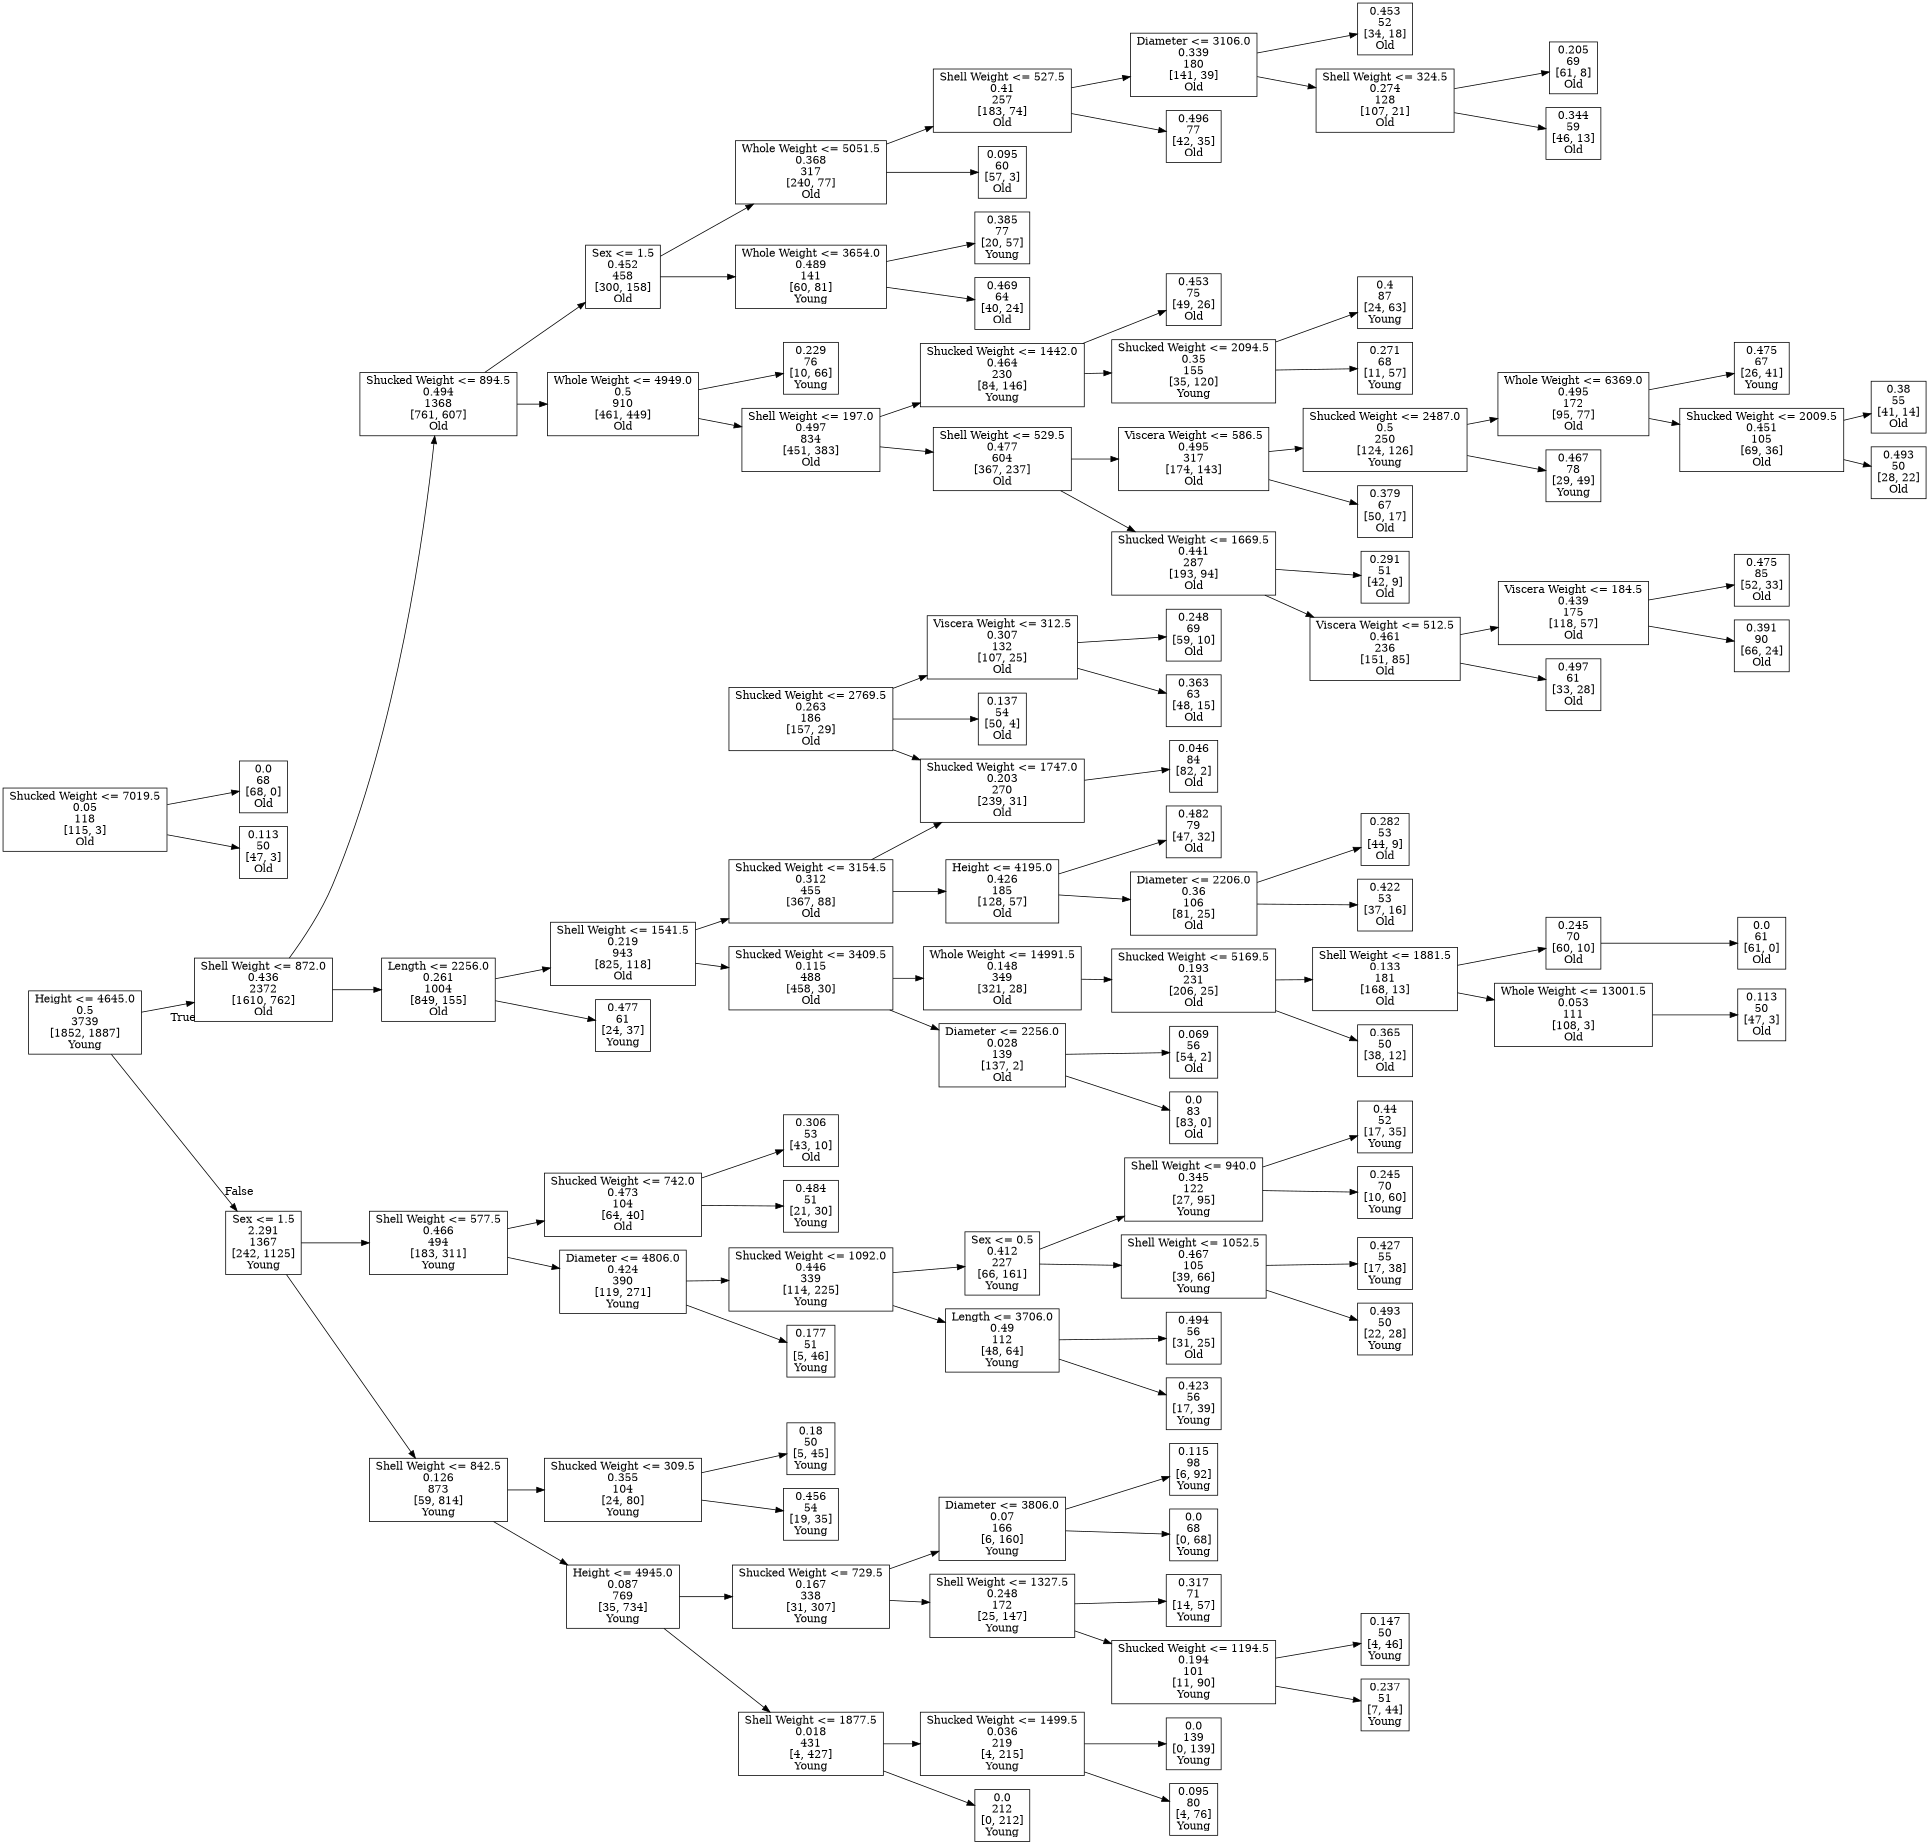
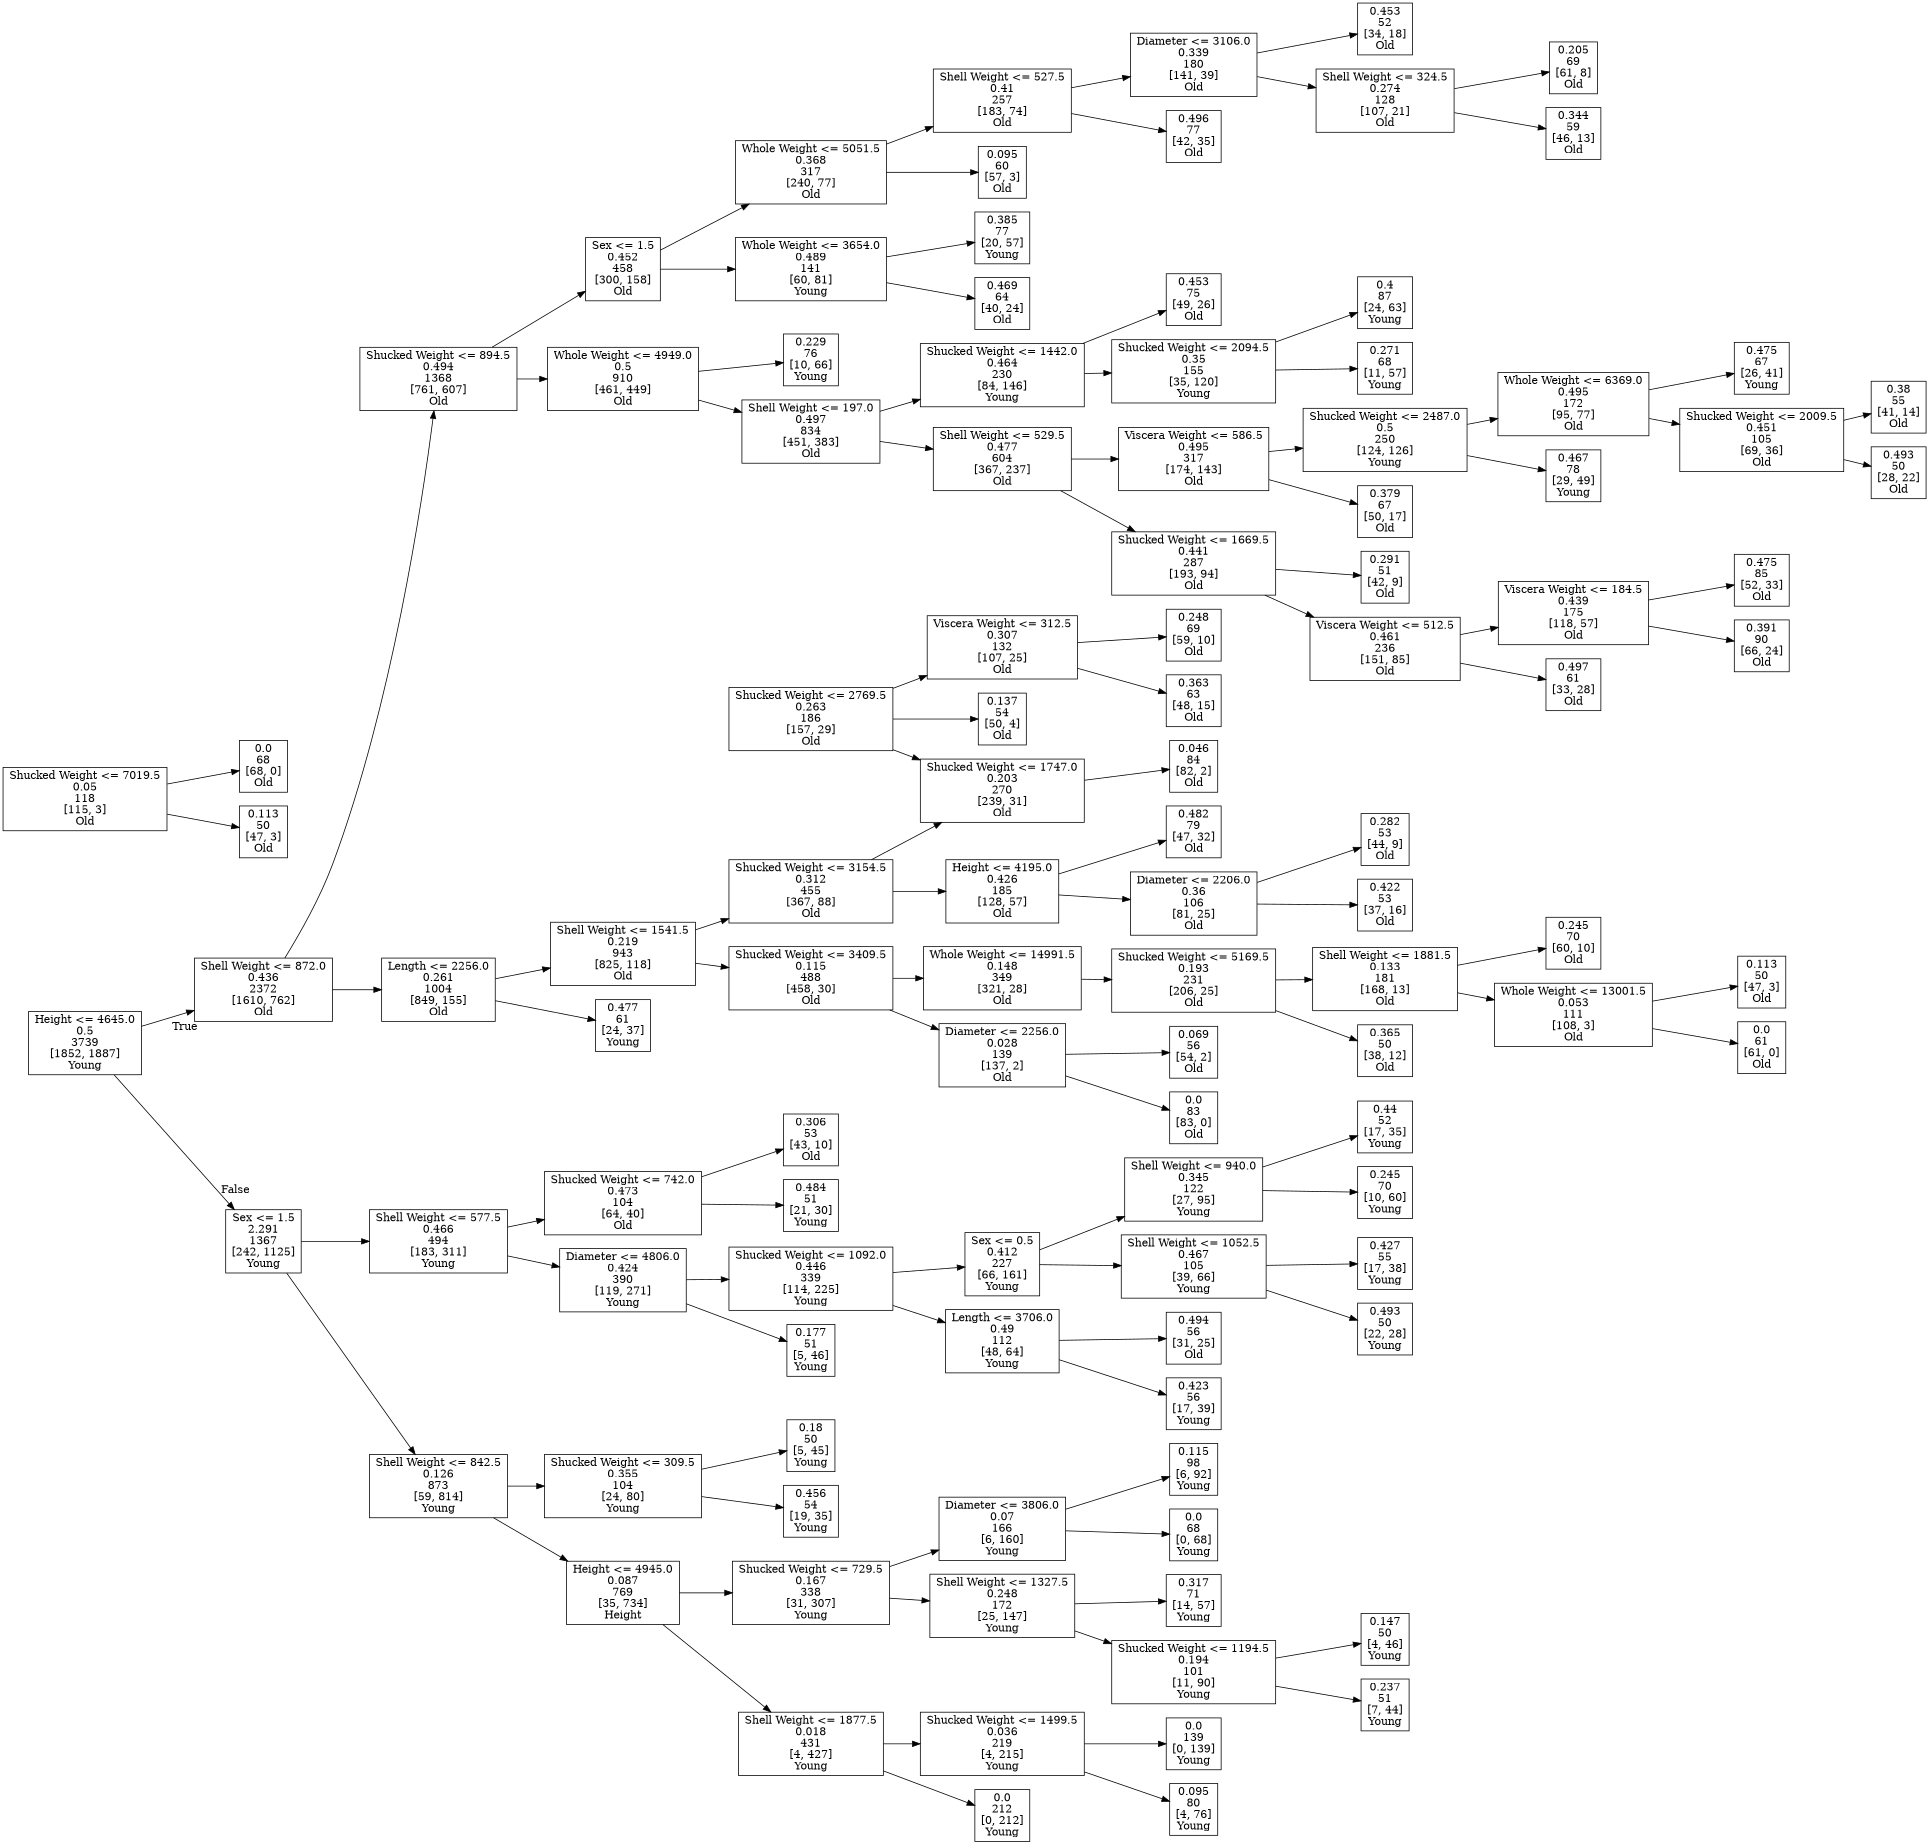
edge "0.245 70 [60, 10] Old" -> "0.0 61 [61, 0] Old": now "Whole Weight <= 13001.5 0.053 111 [108, 3] Old" -> "0.0 61 [61, 0] Old"
node "Height <= 4945.0 0.087 769 [35, 734] Young": label "Height <= 4945.0 0.087 769 [35, 734] Young" -> "Height <= 4945.0 0.087 769 [35, 734] Height"
